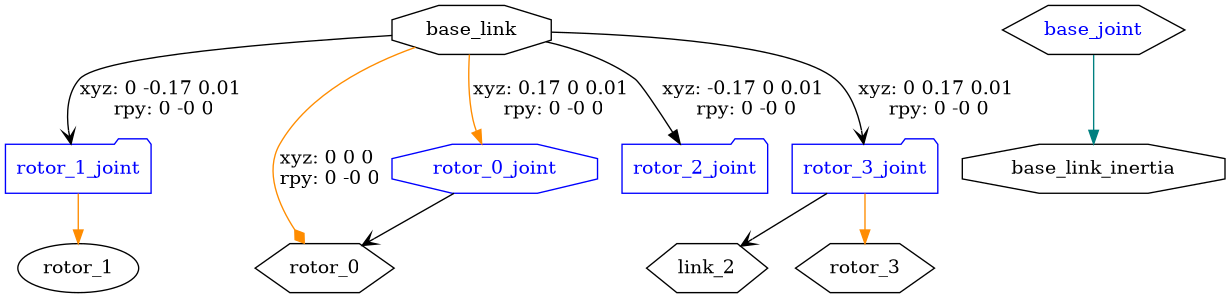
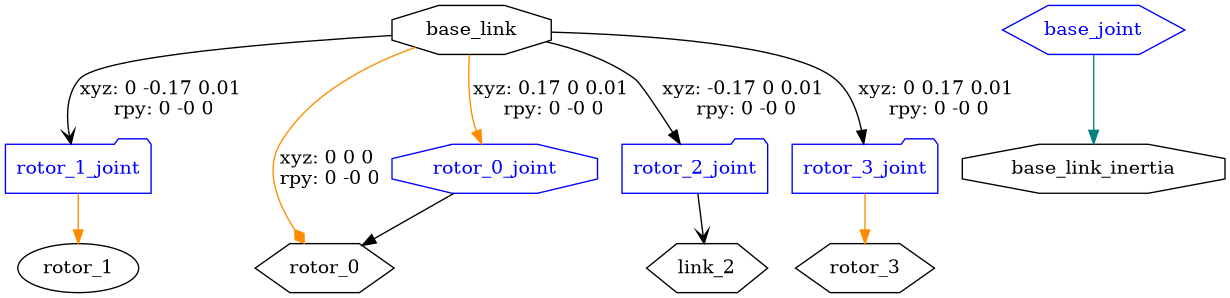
node "base_joint": color black -> blue
edge "base_link" -> "rotor_3_joint": arrowhead vee -> normal
edge "rotor_0_joint" -> "rotor_0": arrowhead vee -> normal
edge "rotor_3_joint" -> "link_2": now "rotor_2_joint" -> "link_2"
